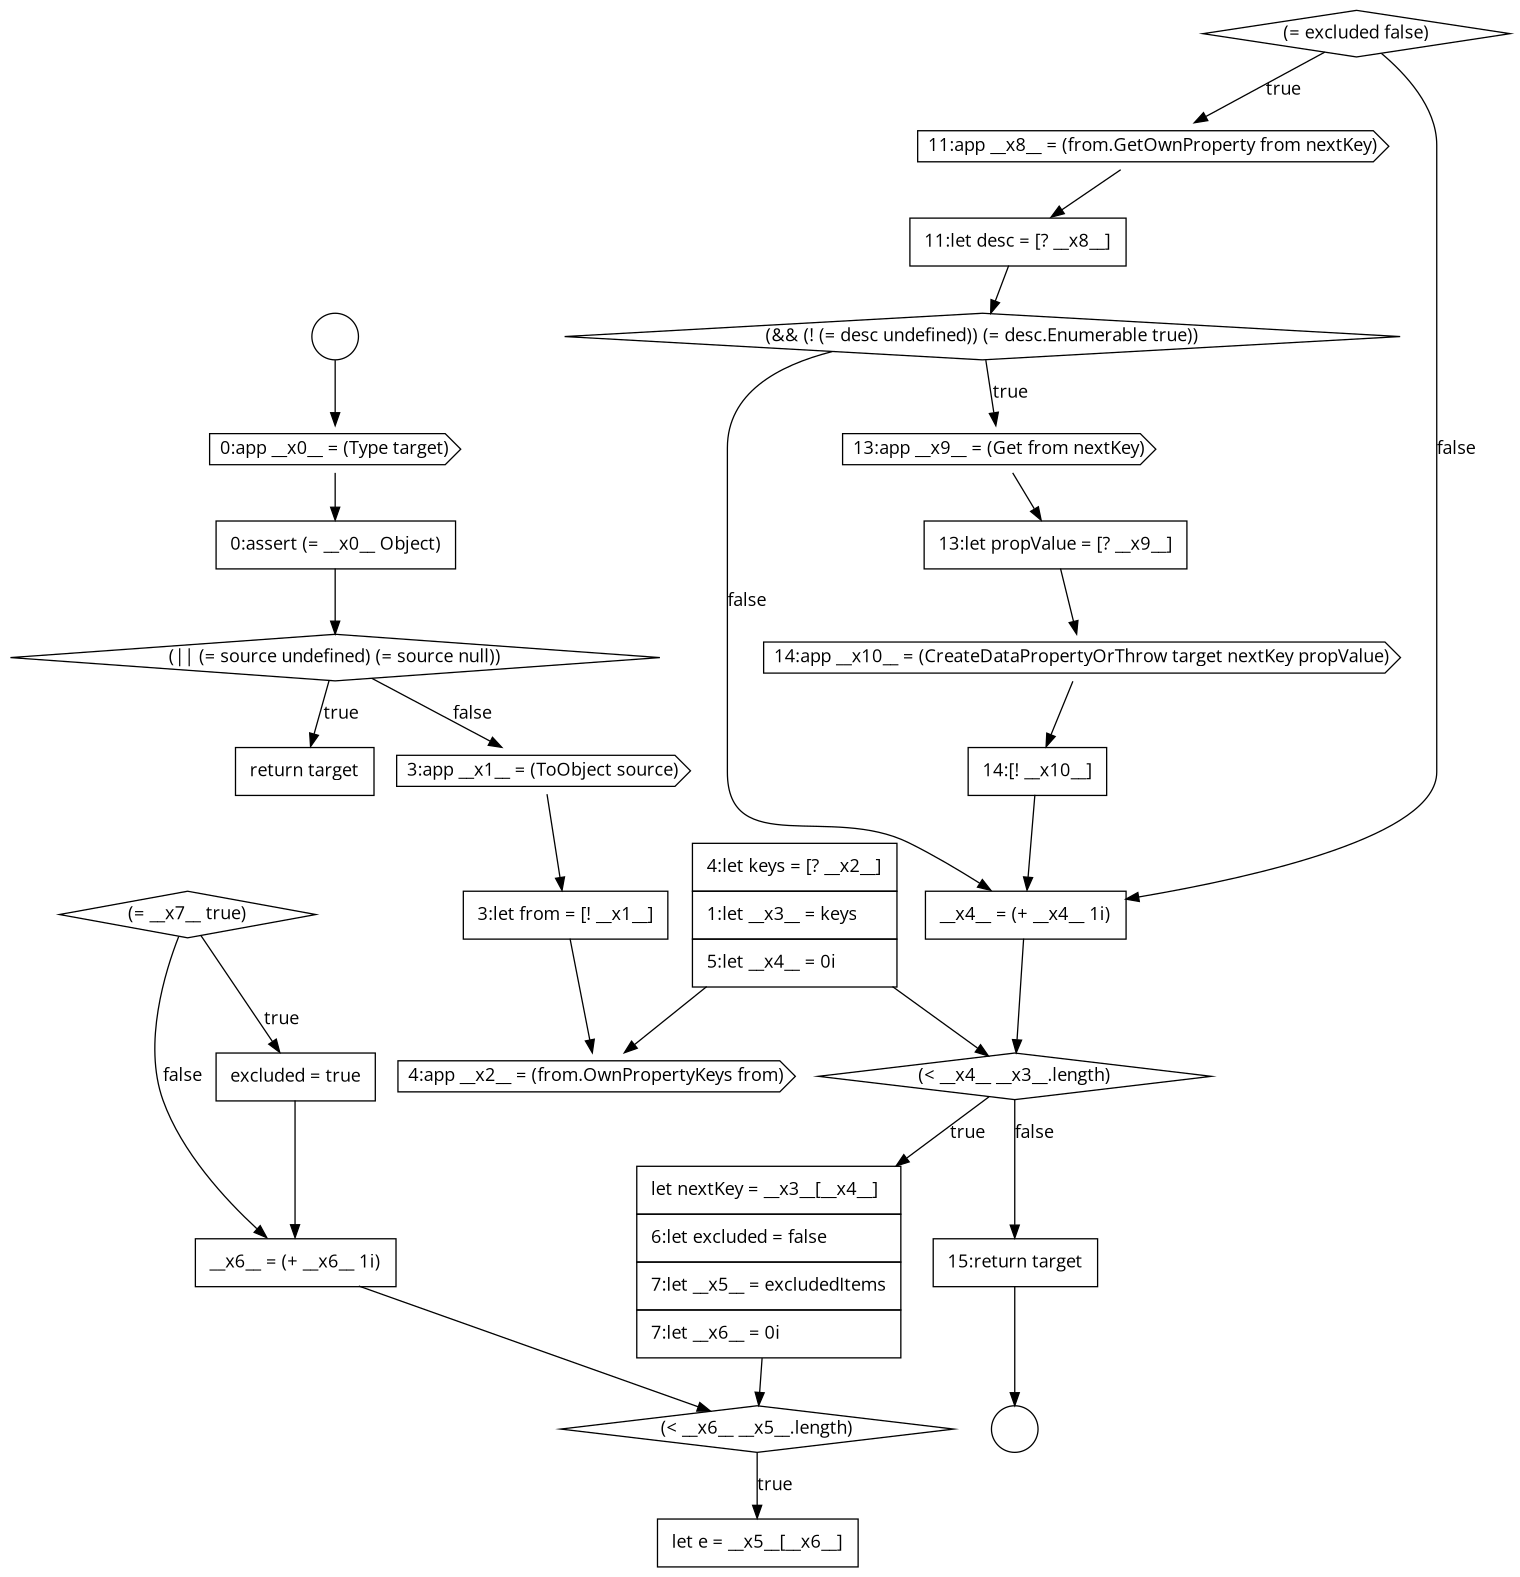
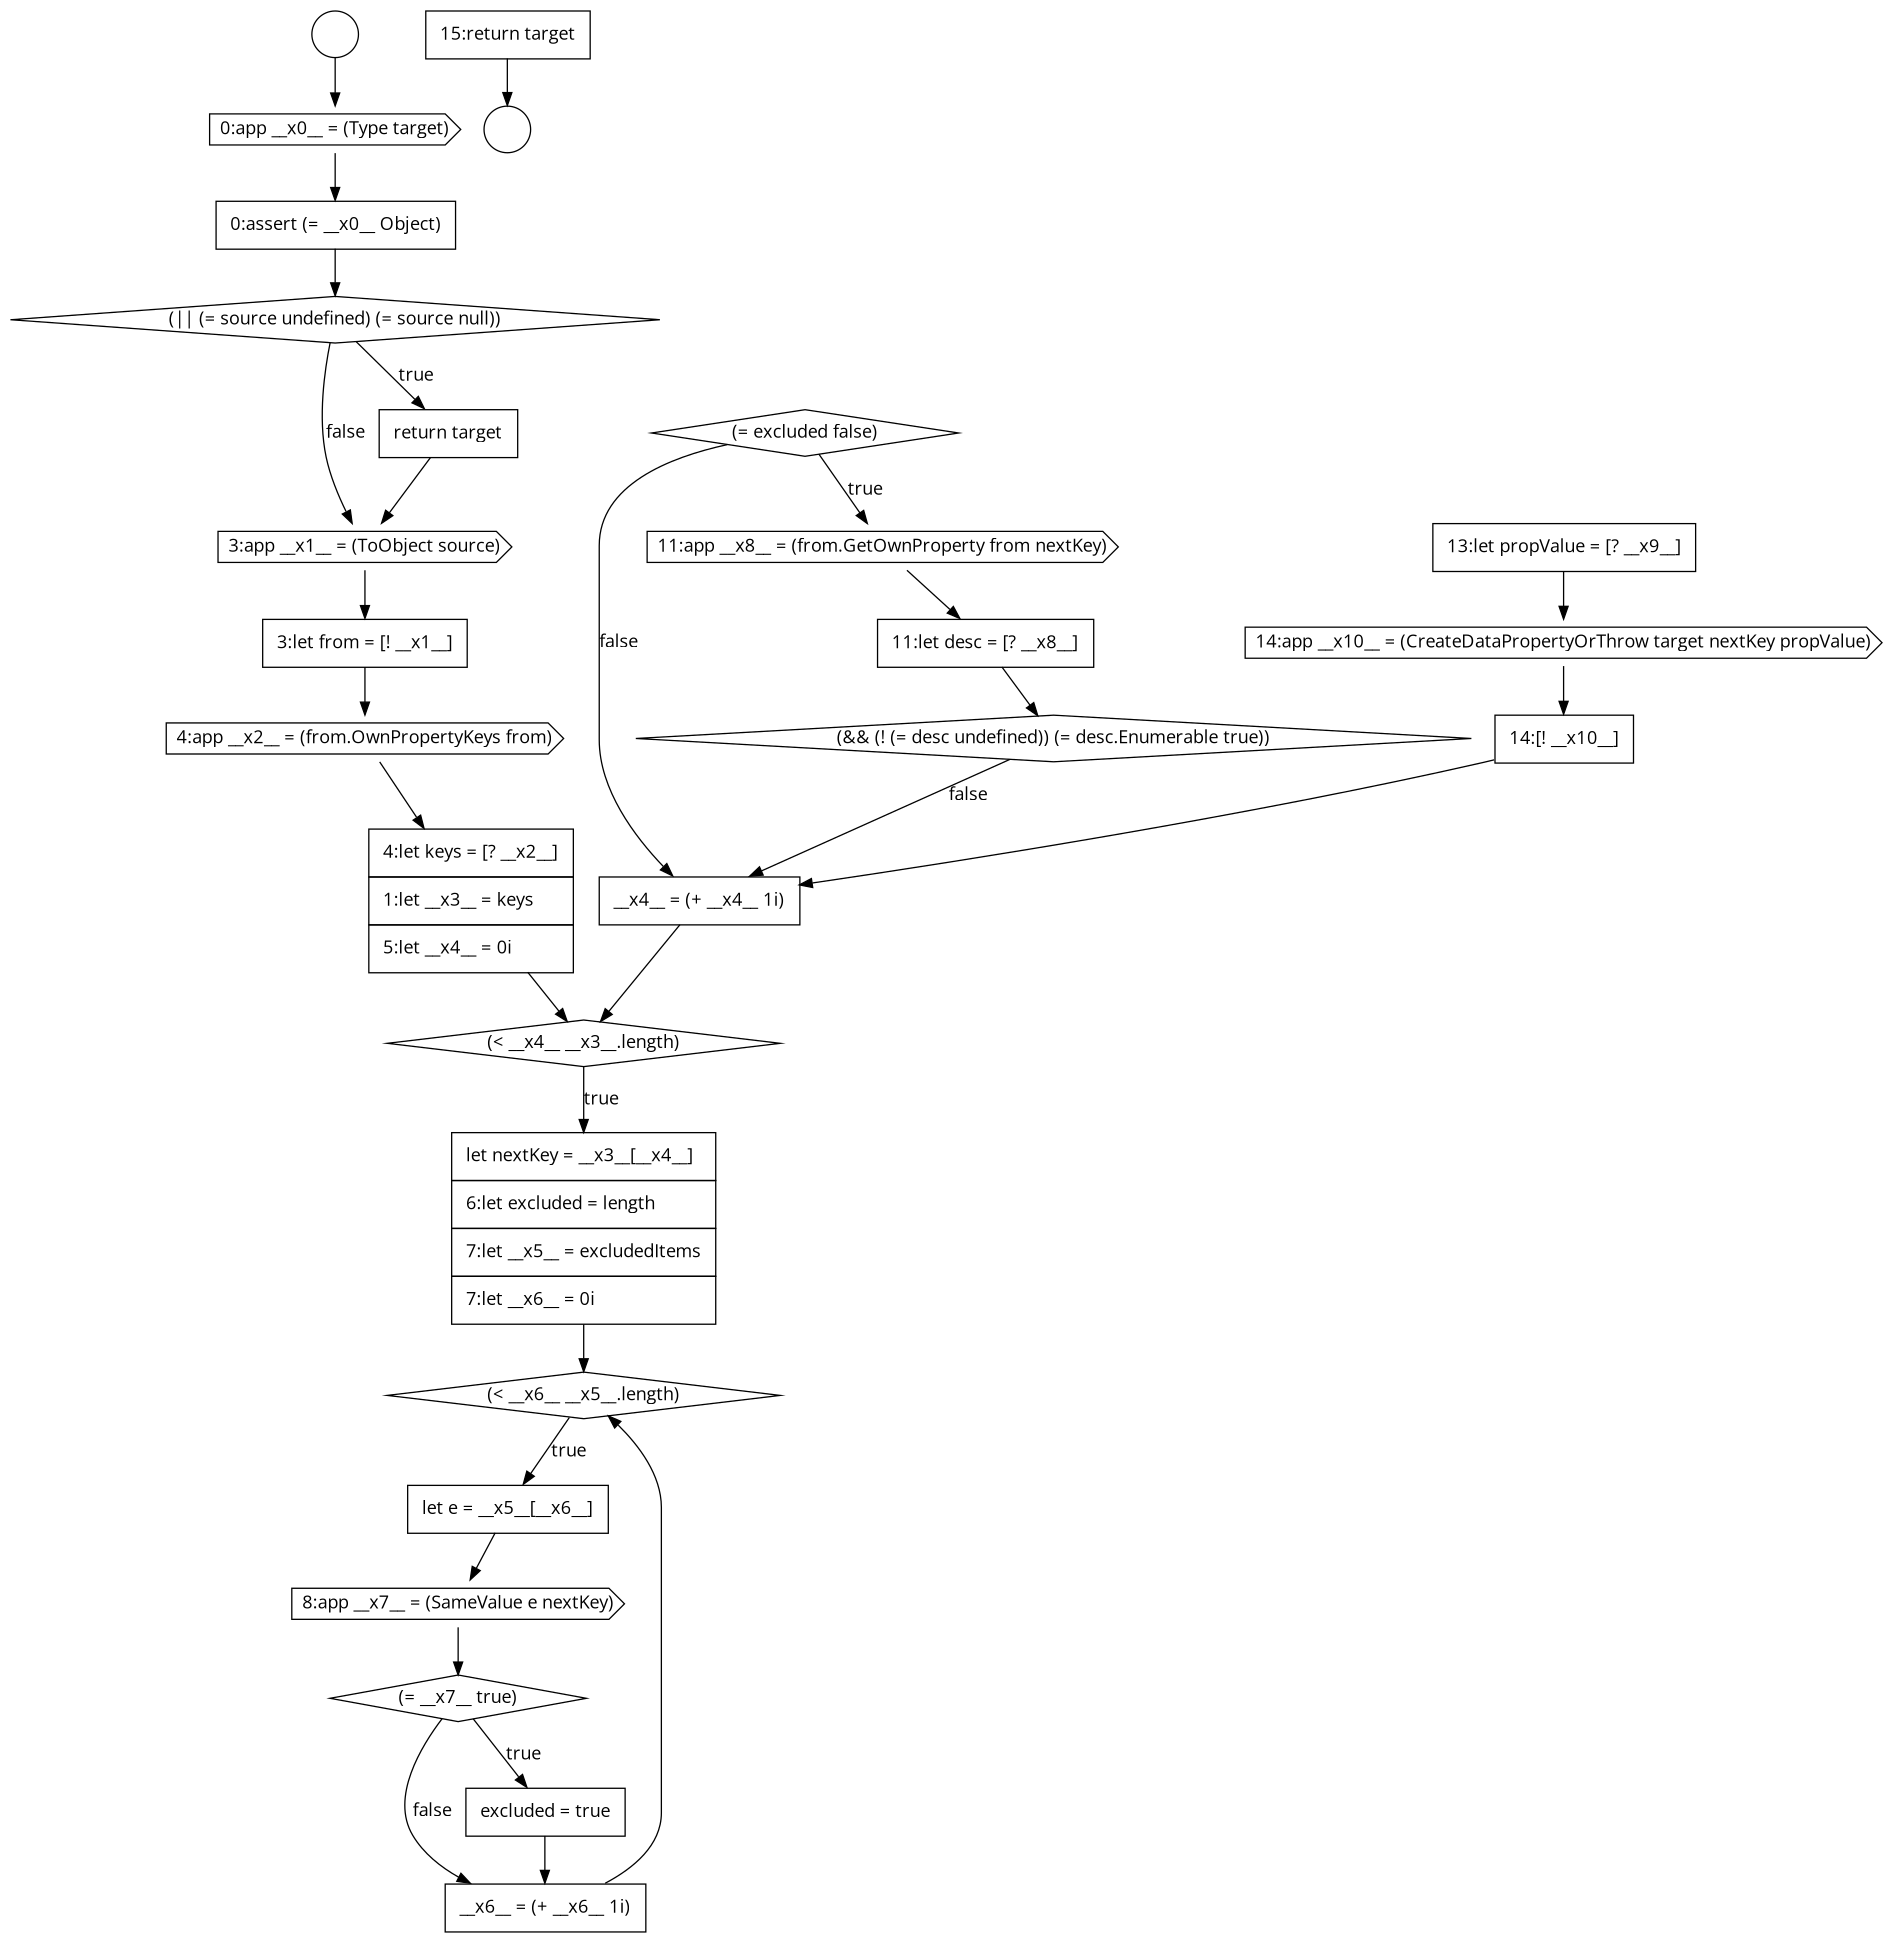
node "13:app __x9__ = (Get from nextKey)": removed
edge "return target" -> "3:app __x1__ = (ToObject source)": added
edge "4:let keys = [? __x2__]" -> "4:app __x2__ = (from.OwnPropertyKeys from)": reversed
edge "(< __x4__ __x3__.length)" -> "15:return target": removed, label "false"
node "let nextKey = __x3__[__x4__]": text "6:let excluded = false" -> "6:let excluded = length"
node "8:app __x7__ = (SameValue e nextKey)": added
